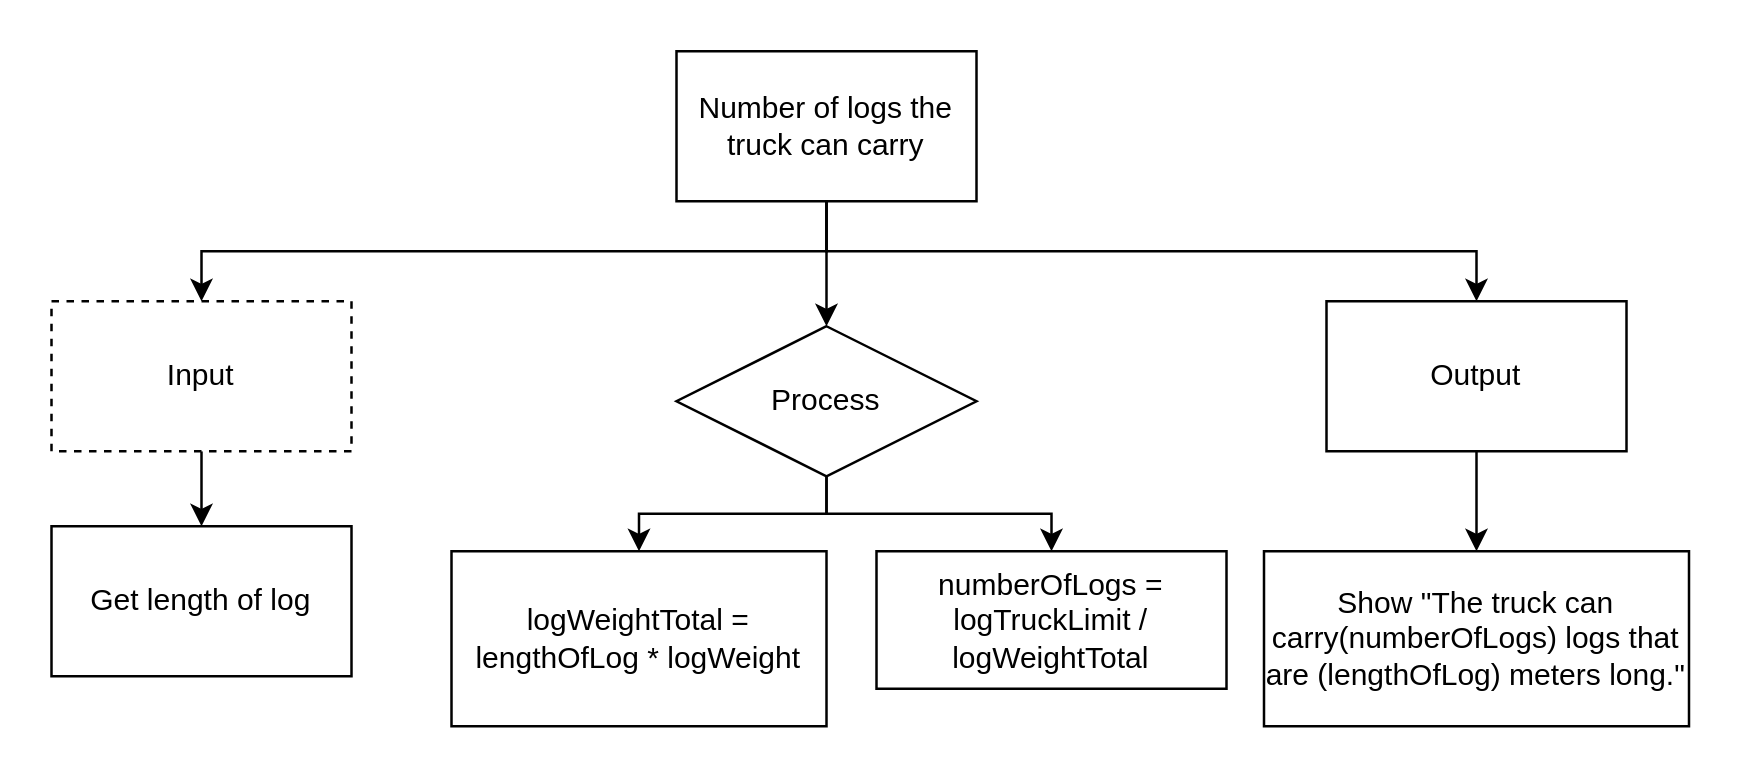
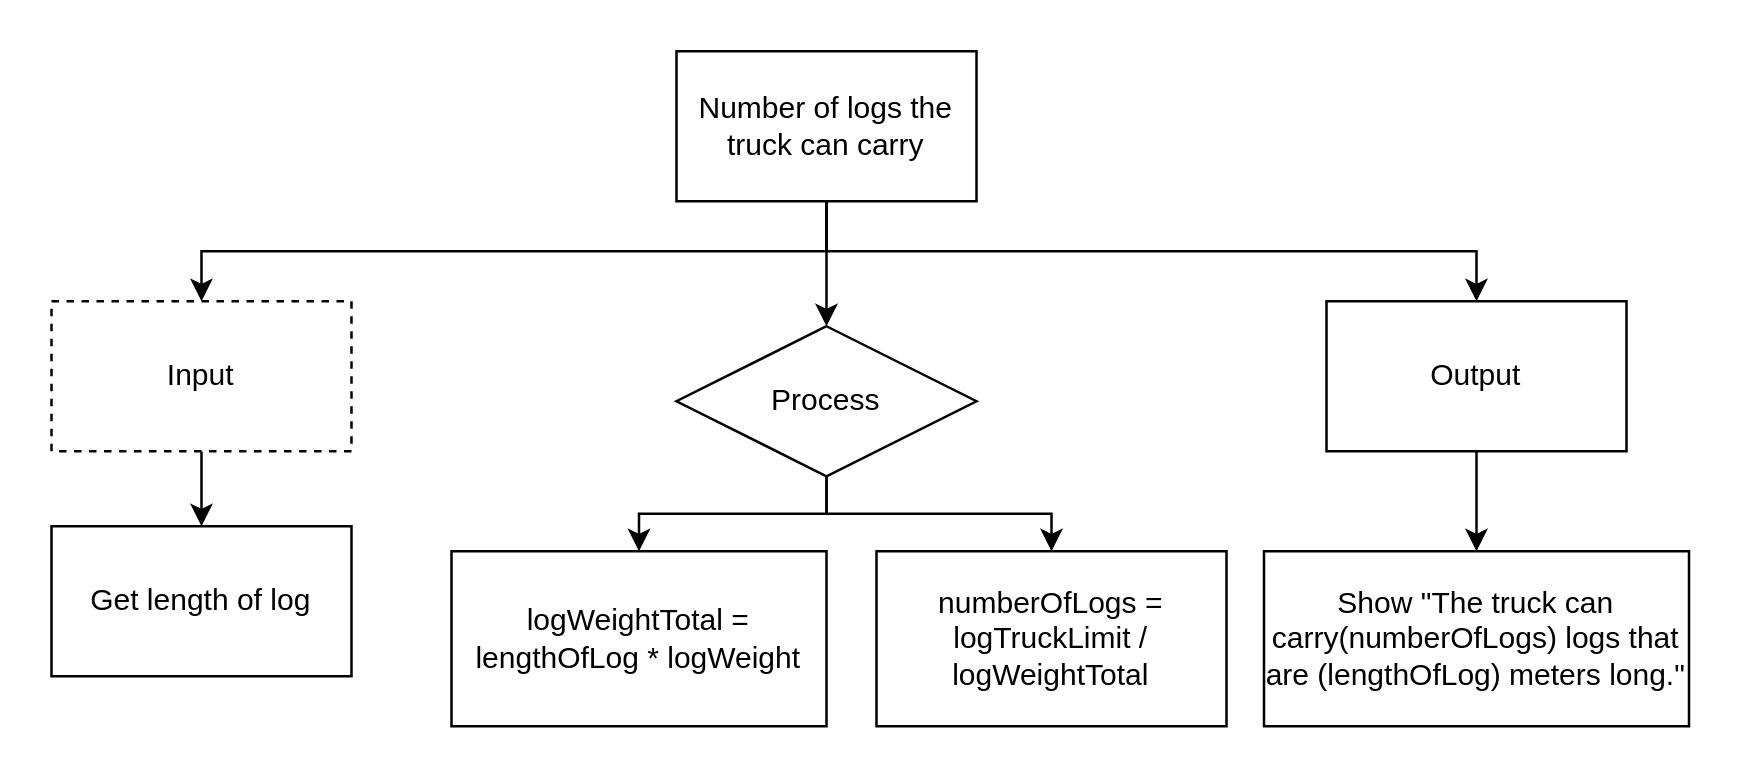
node "numberOfLogs = logTruckLimit / logWeightTotal": size 350x138 -> 350x175
